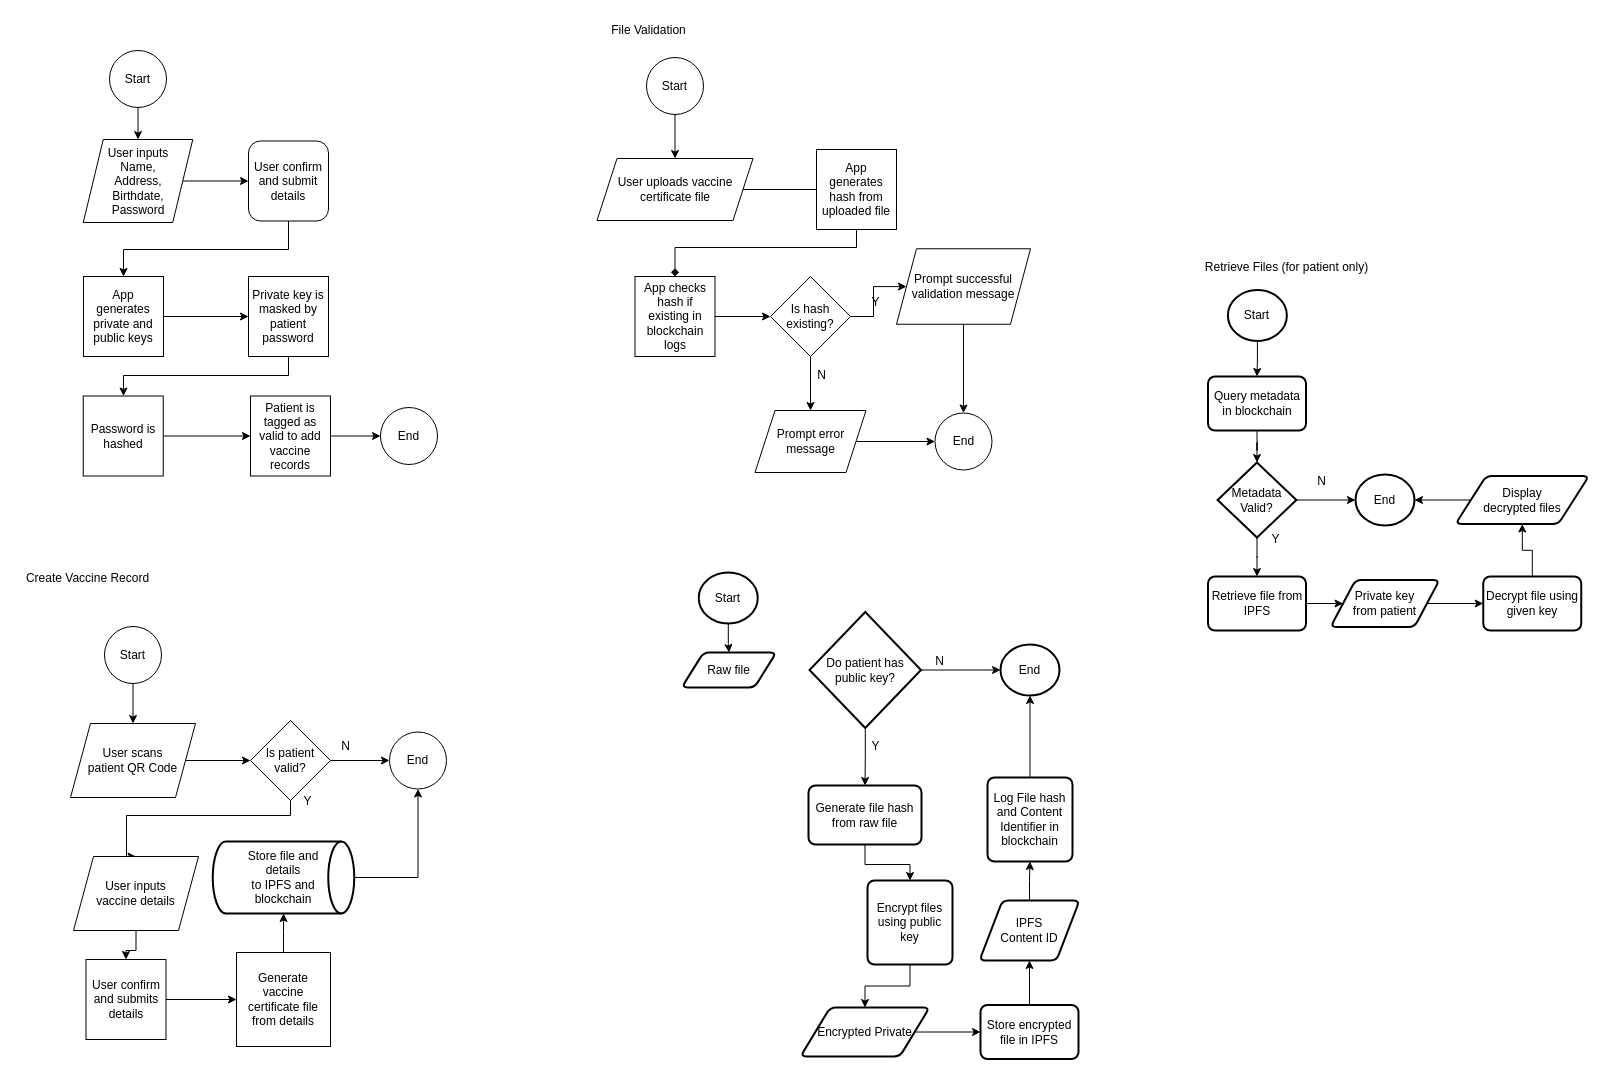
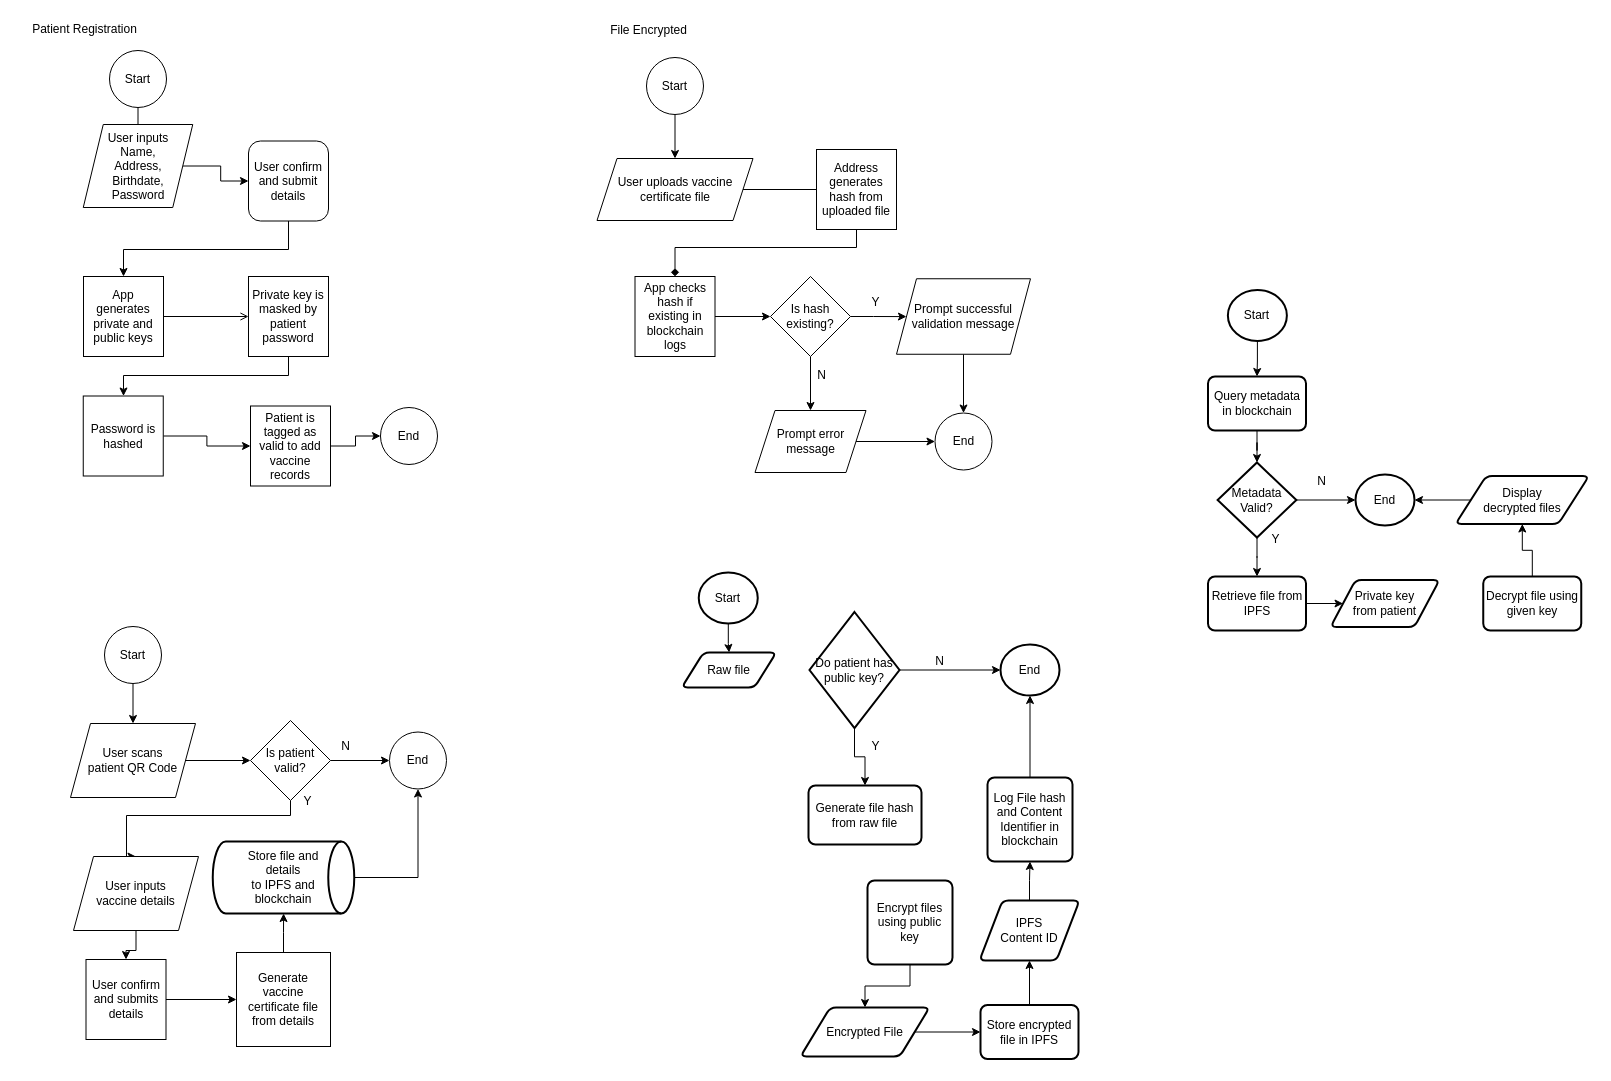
node "Patient Registration": added
node "File Validation": label "File Validation" -> "File Encrypted"
node "User inputs Name, Address, Birthdate, Password": moved (138, 181) -> (138, 166)
node "App generates hash from uploaded file": label "App generates hash from uploaded file" -> "Address generates hash from uploaded file"
node "Retrieve Files (for patient only)": removed
node "Prompt successful validation message": moved (964, 287) -> (964, 317)
edge "App generates private and public keys" -> "Private key is masked by patient password": arrowhead classic -> open
node "Patient is tagged as valid to add vaccine records": moved (291, 436) -> (291, 446)
node "Create Vaccine Record": removed
edge "Private key from patient" -> "Decrypt file using given key": removed
node "Do patient has public key?": size 112x116 -> 90x116
edge "Generate file hash from raw file" -> "Encrypt files using public key": removed
node "Encrypted Private": label "Encrypted Private" -> "Encrypted File"
